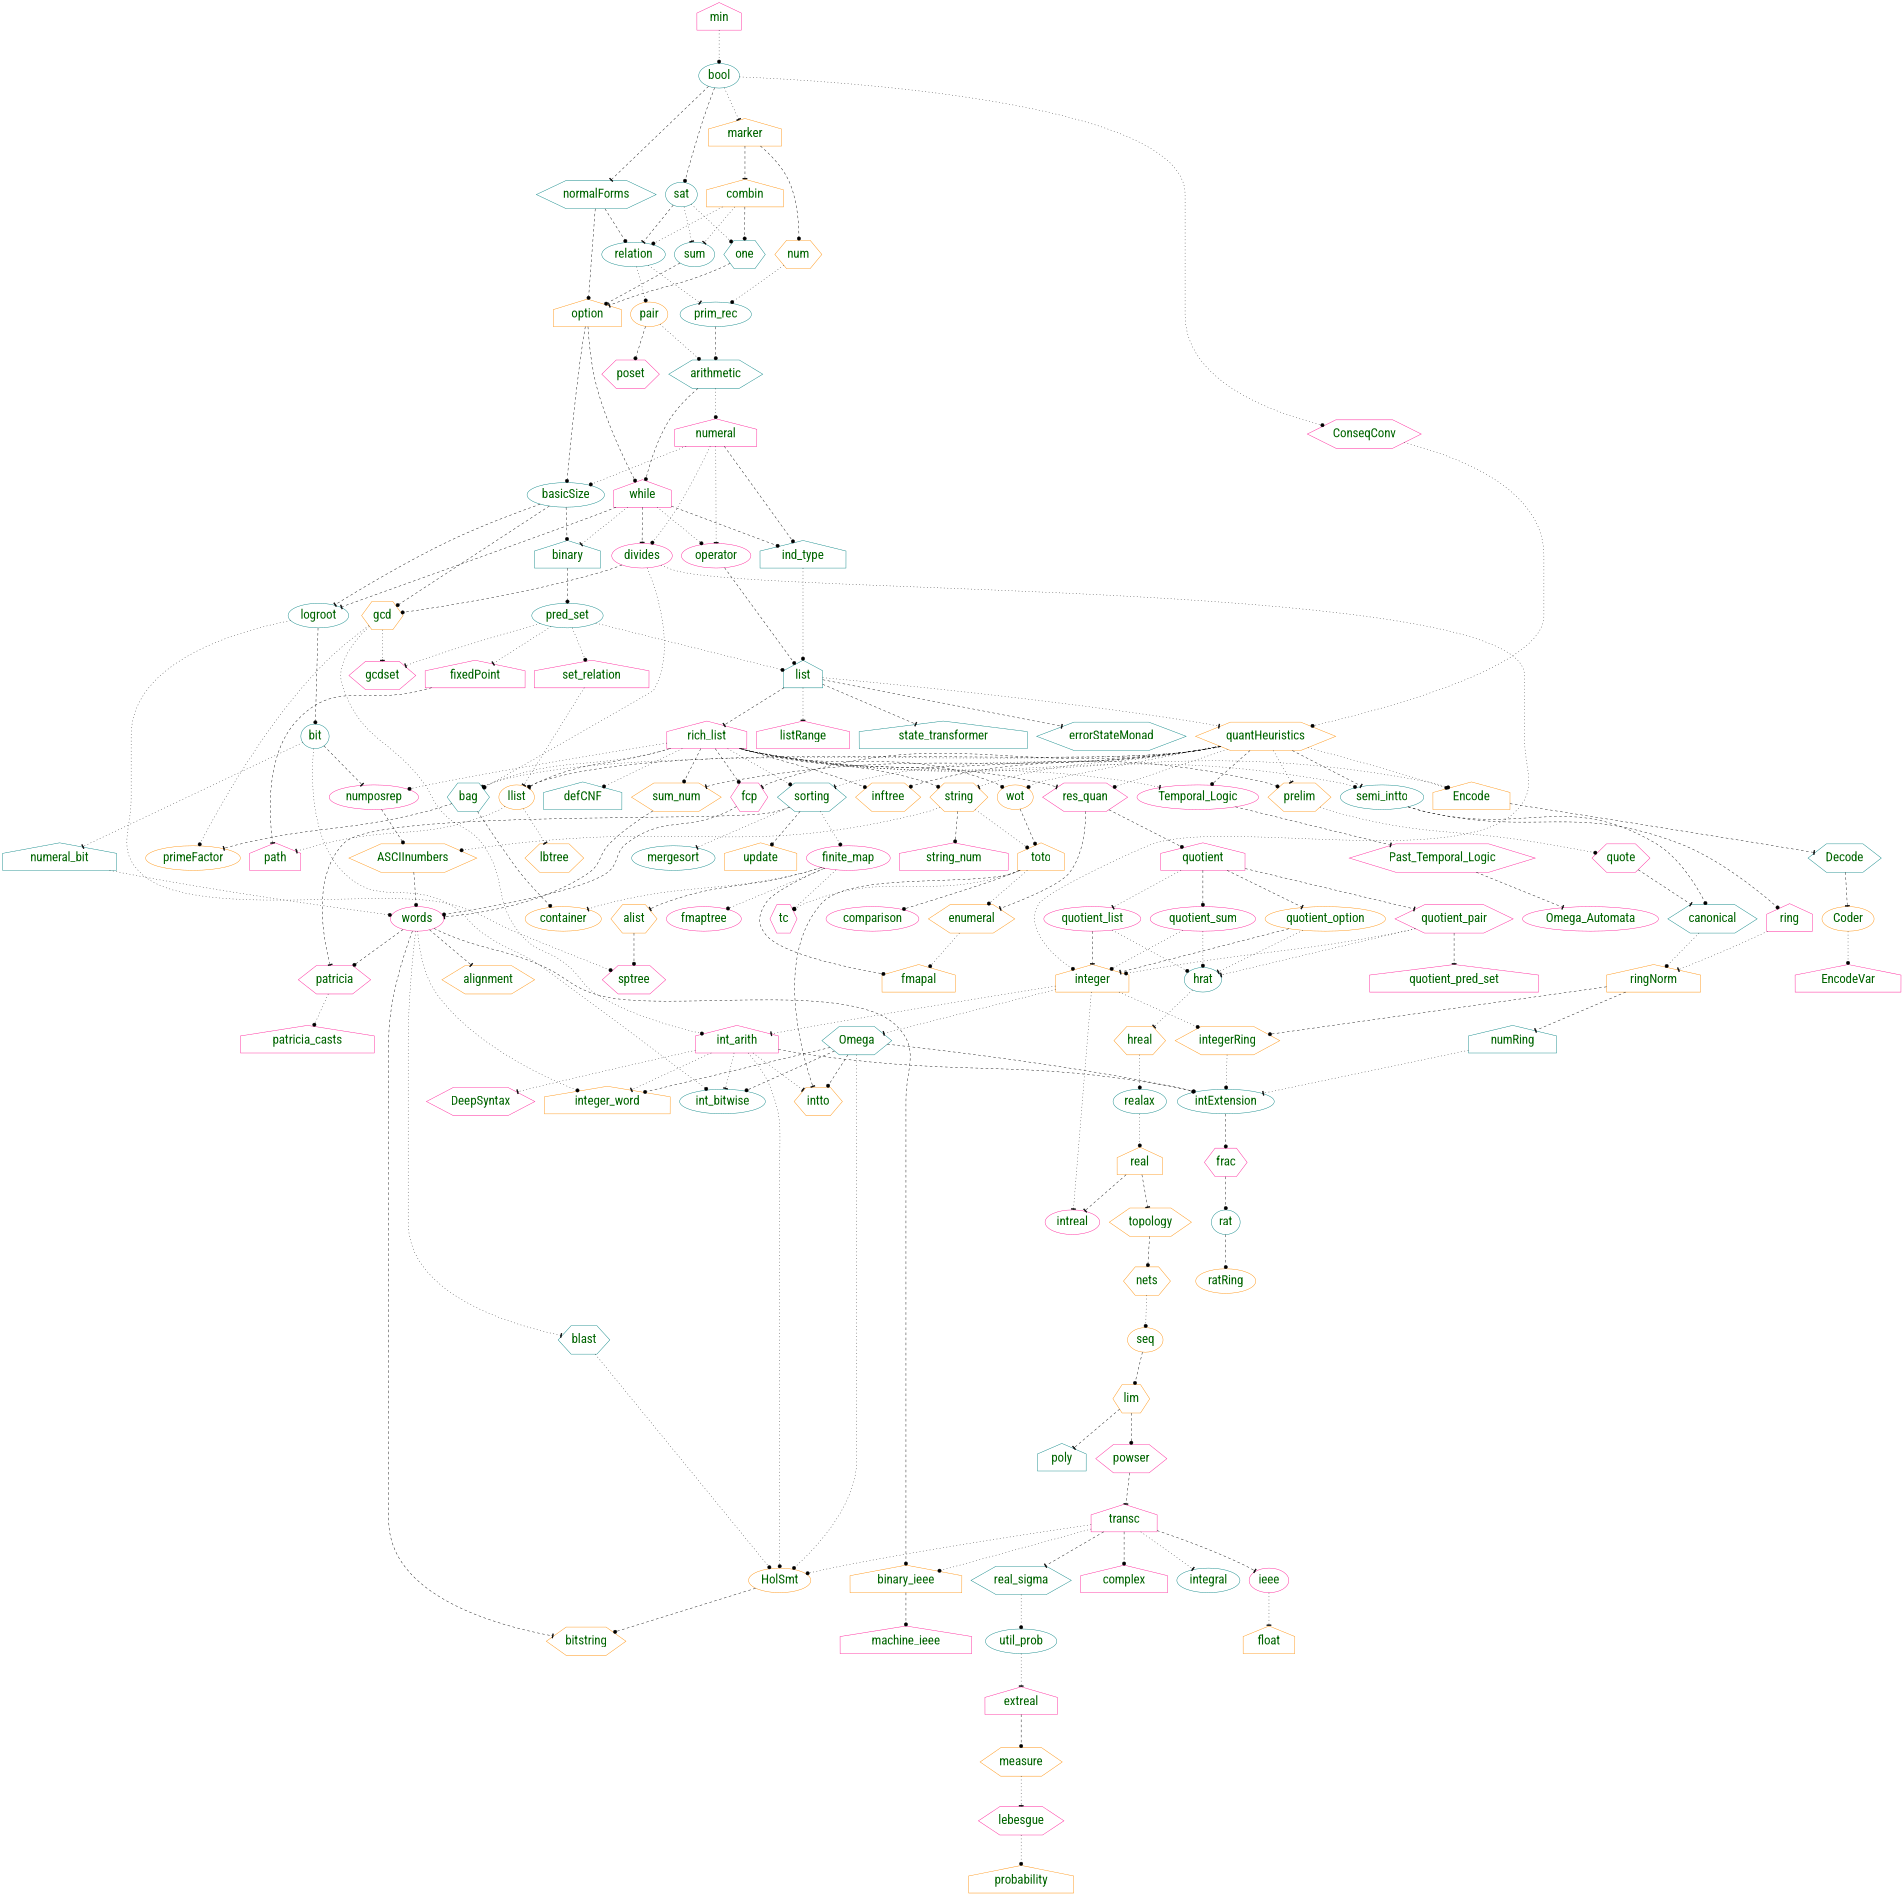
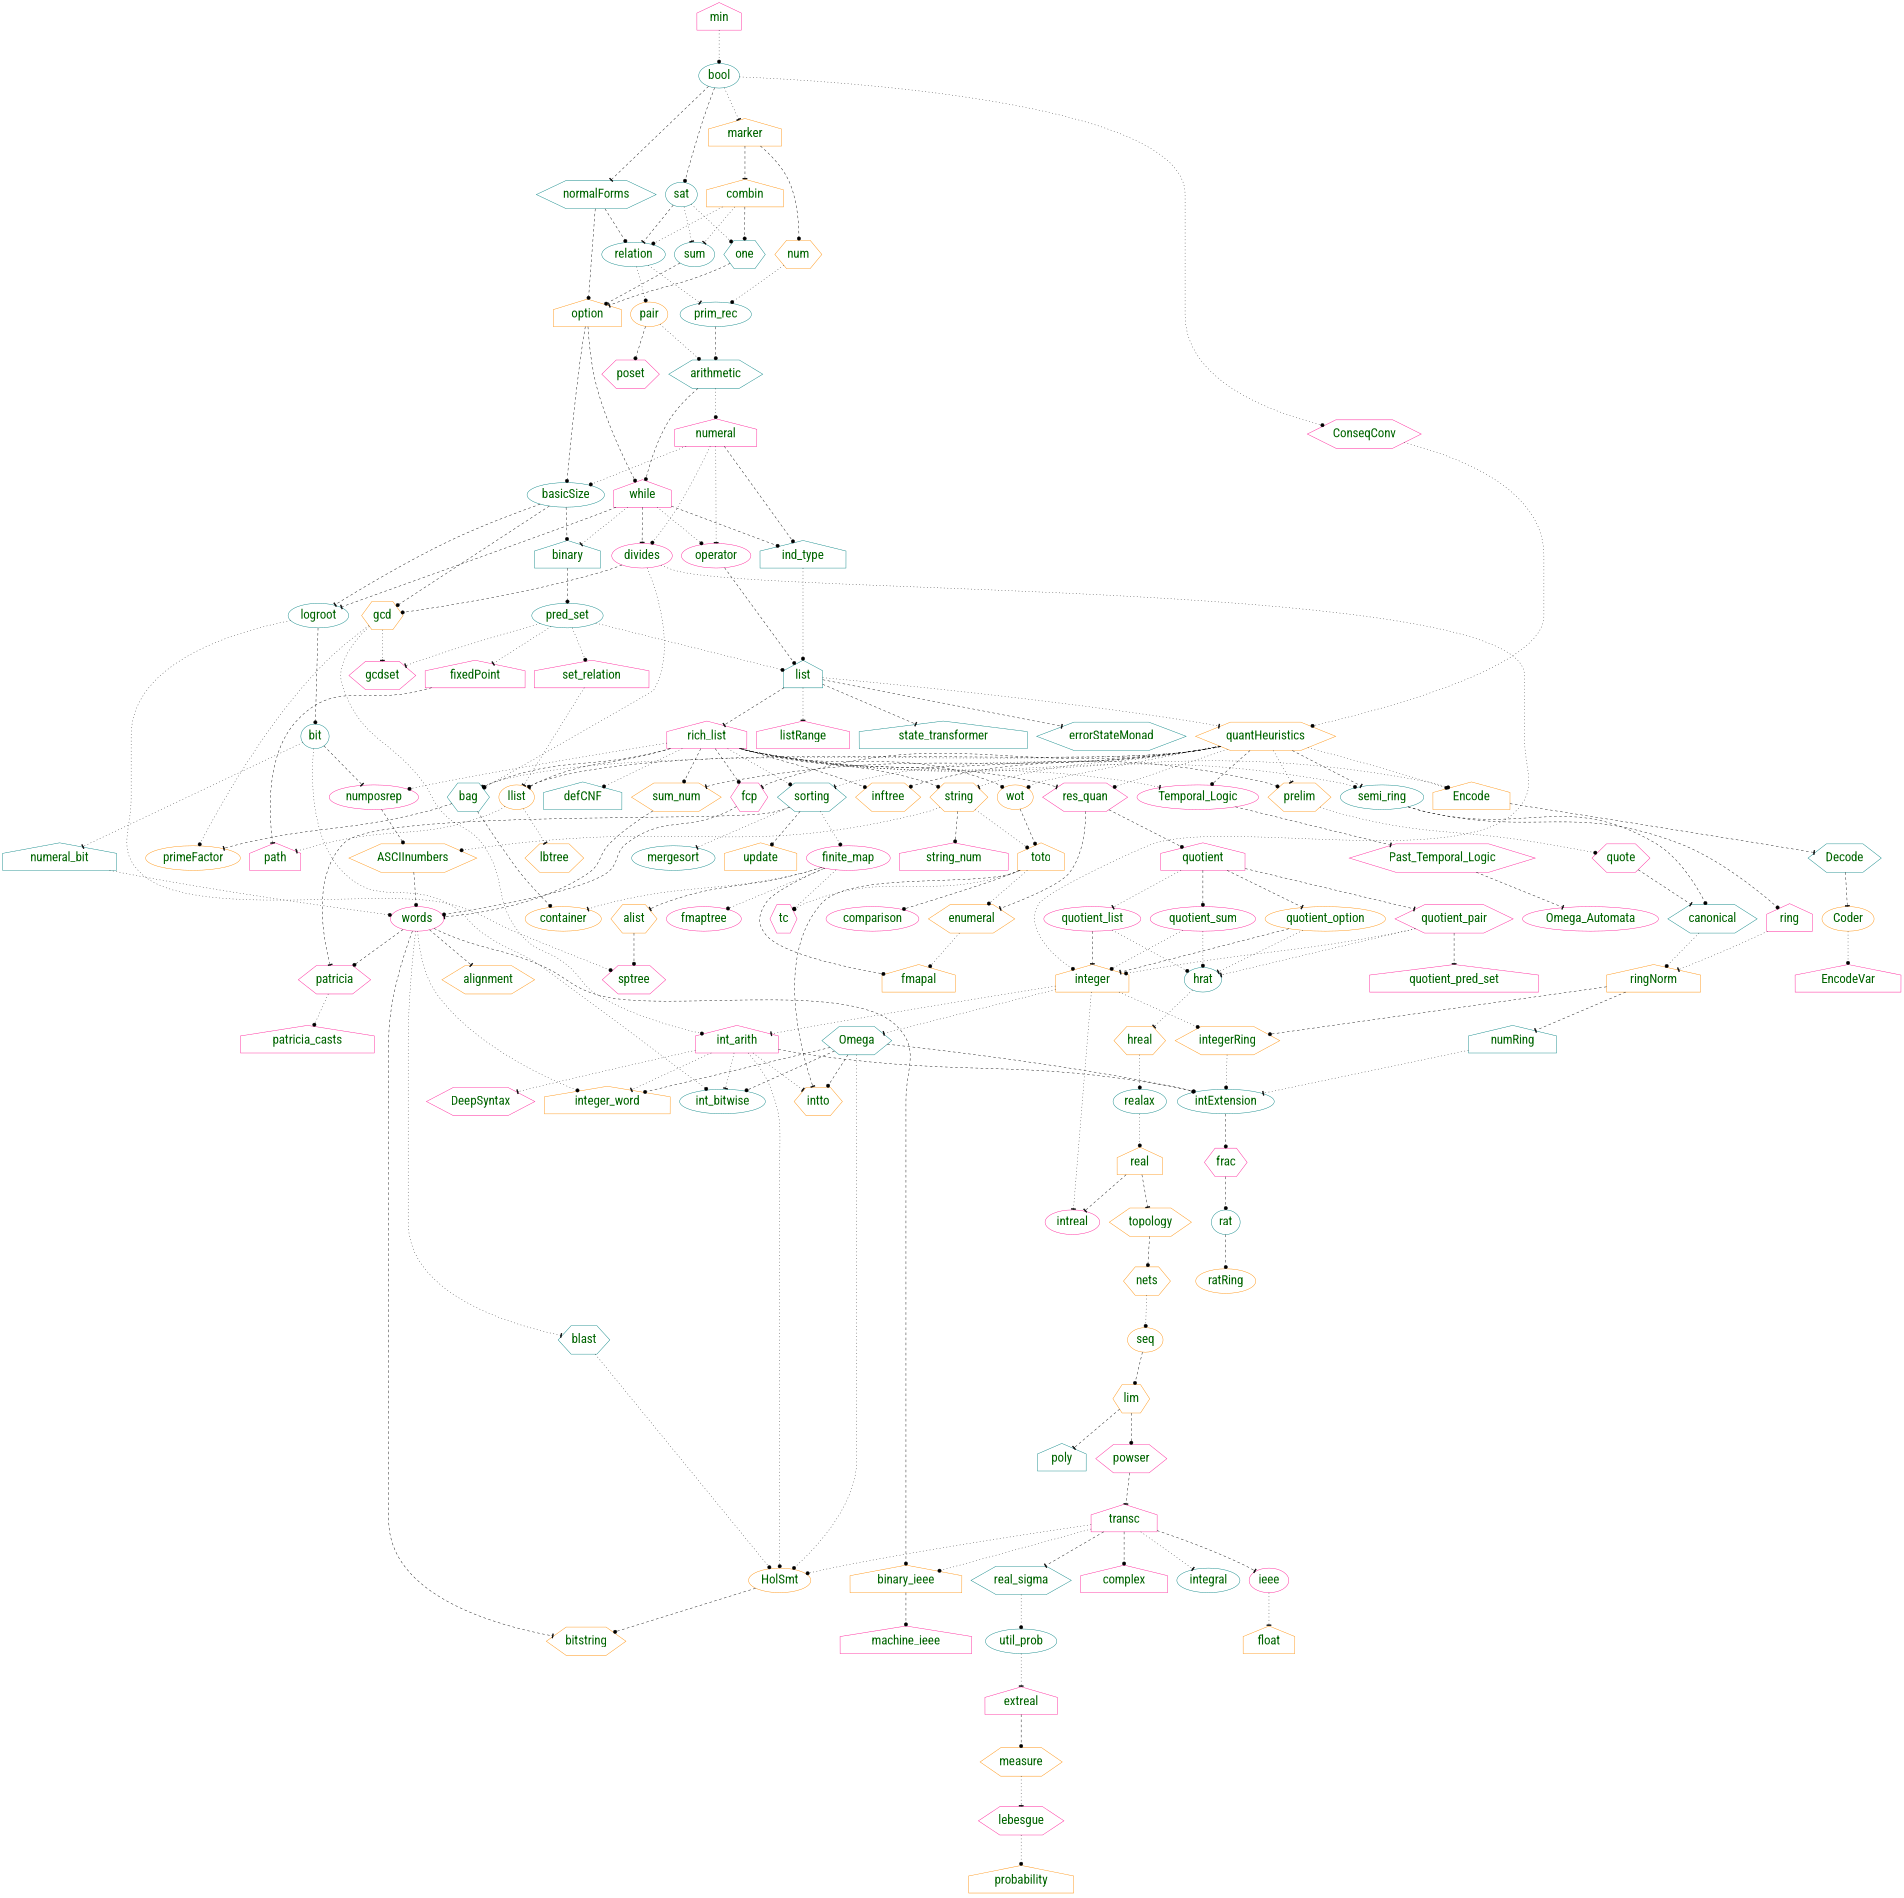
edge "rich_list" -> "bag": style dotted -> dashed
node "semi_intto": label "semi_intto" -> "semi_ring"
